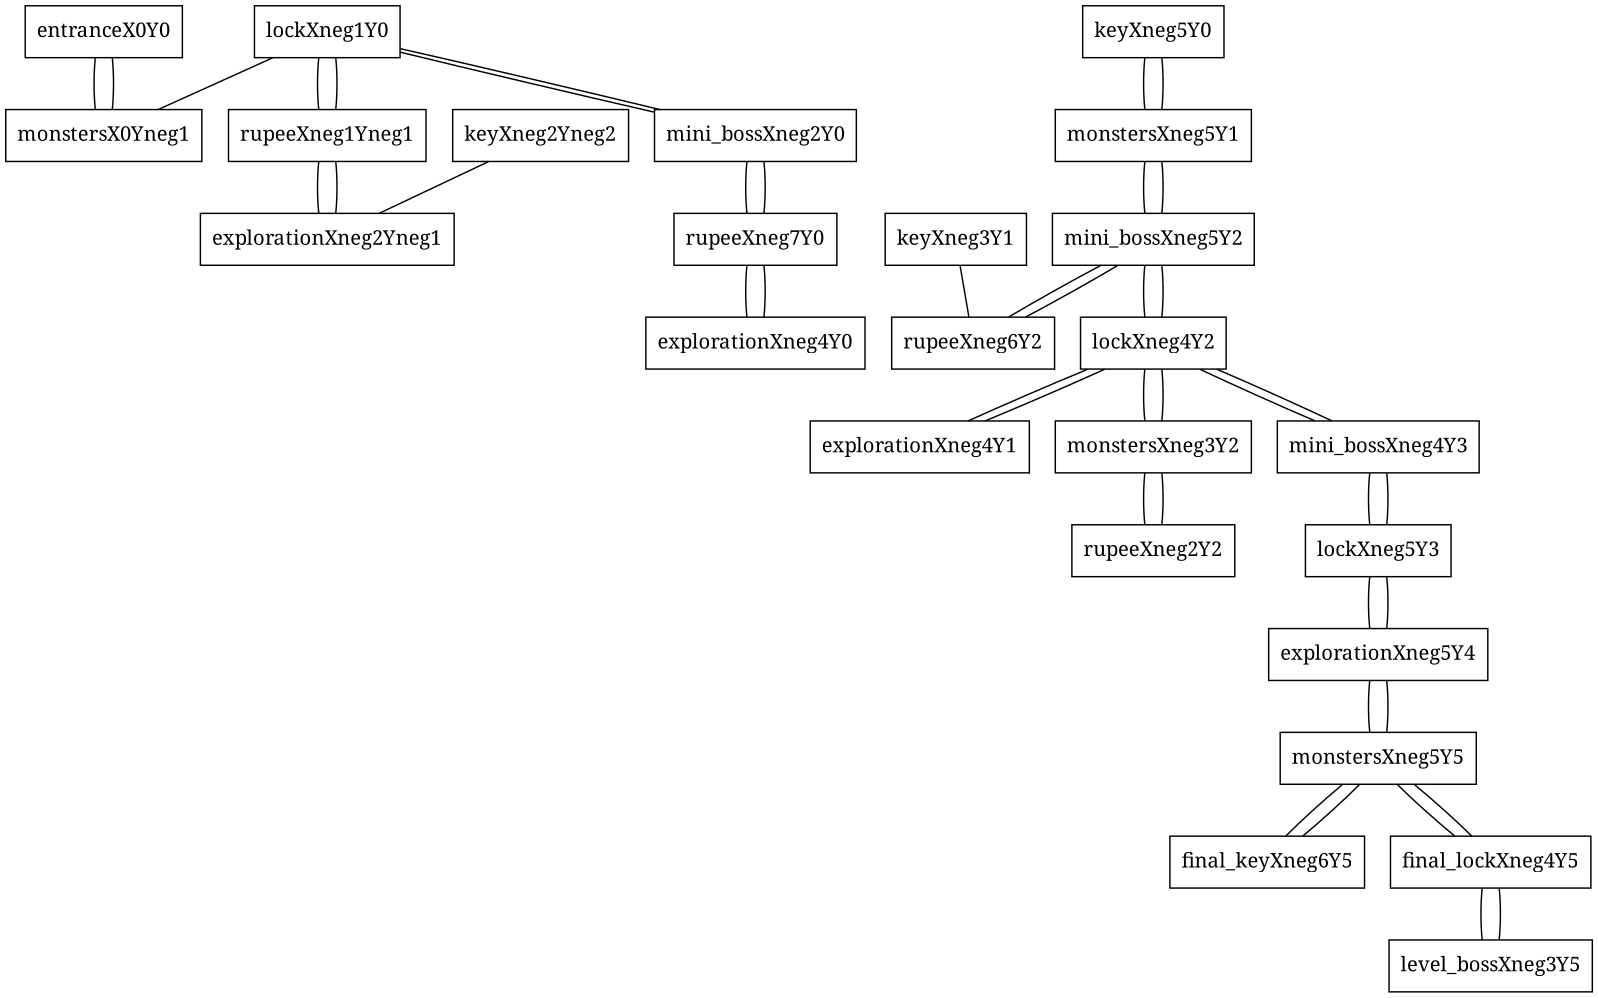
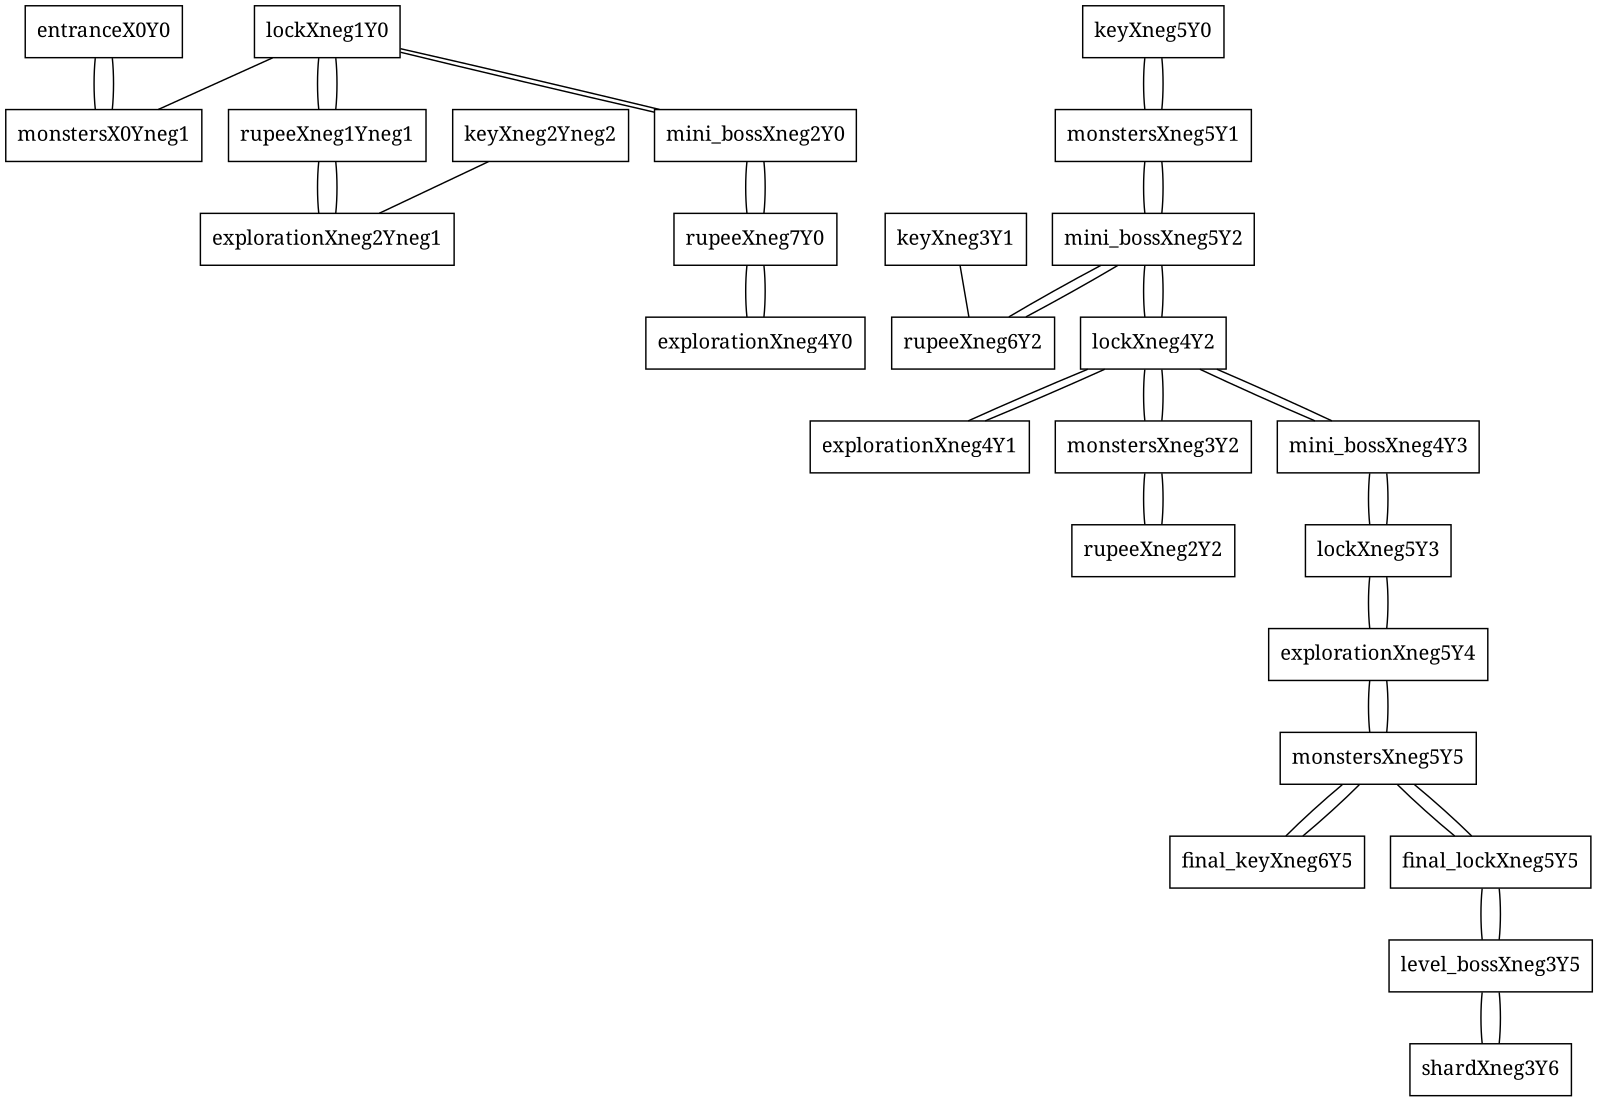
node "final_lockXneg4Y5": label "final_lockXneg4Y5" -> "final_lockXneg5Y5"
node "shardXneg3Y6": added
